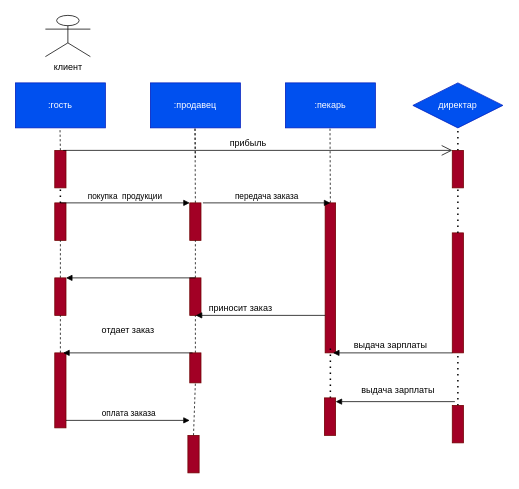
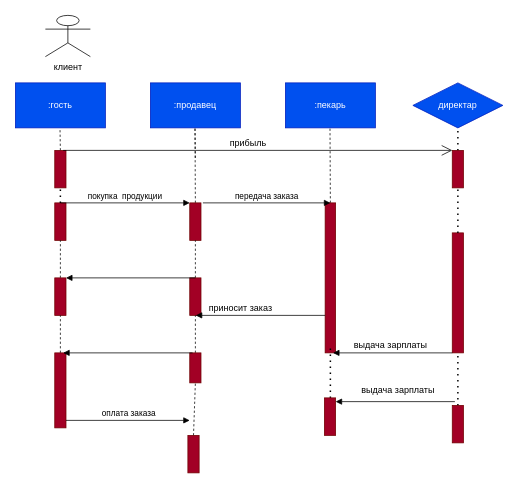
node "отдает заказ": removed
